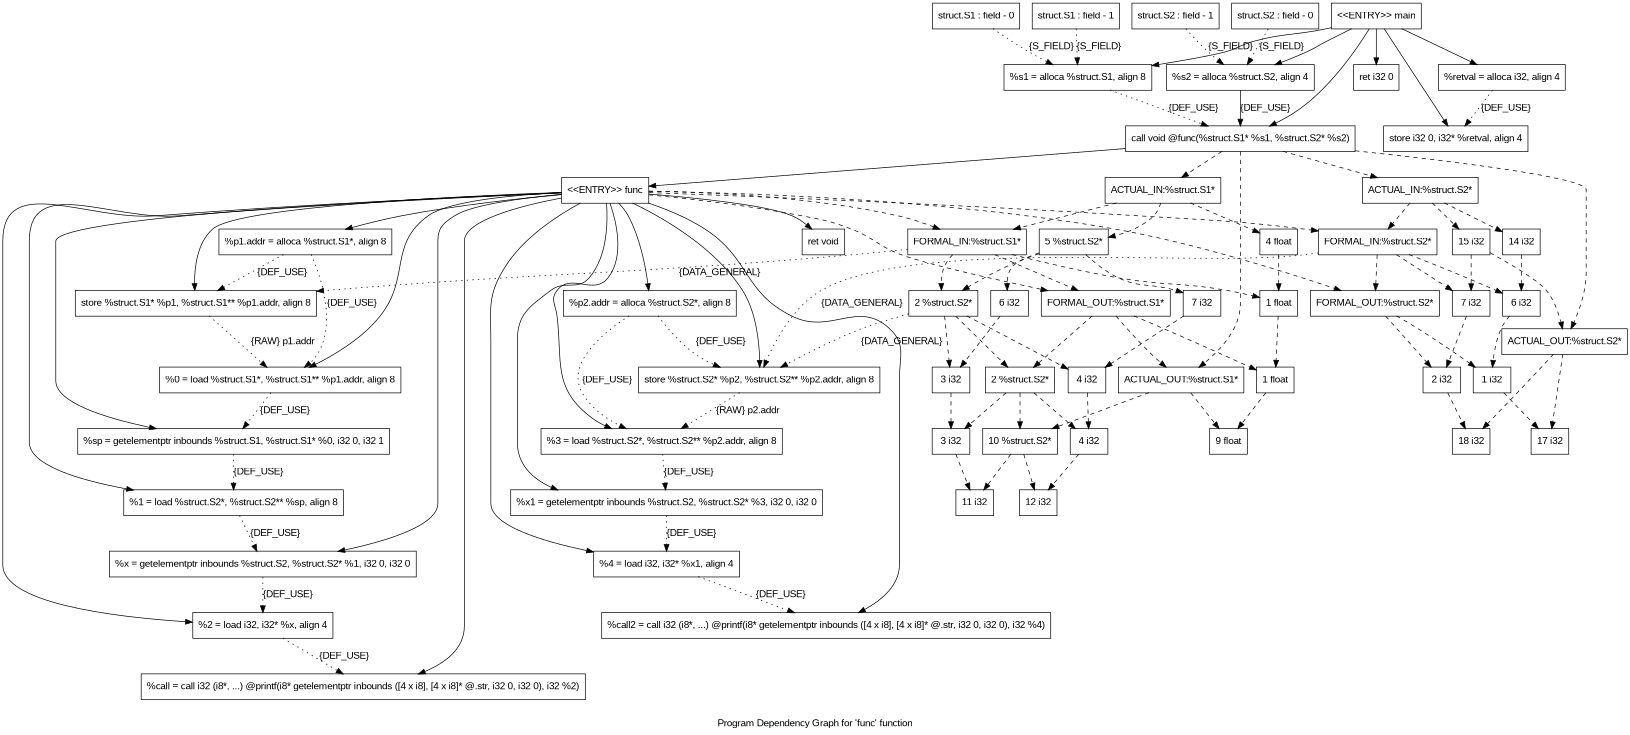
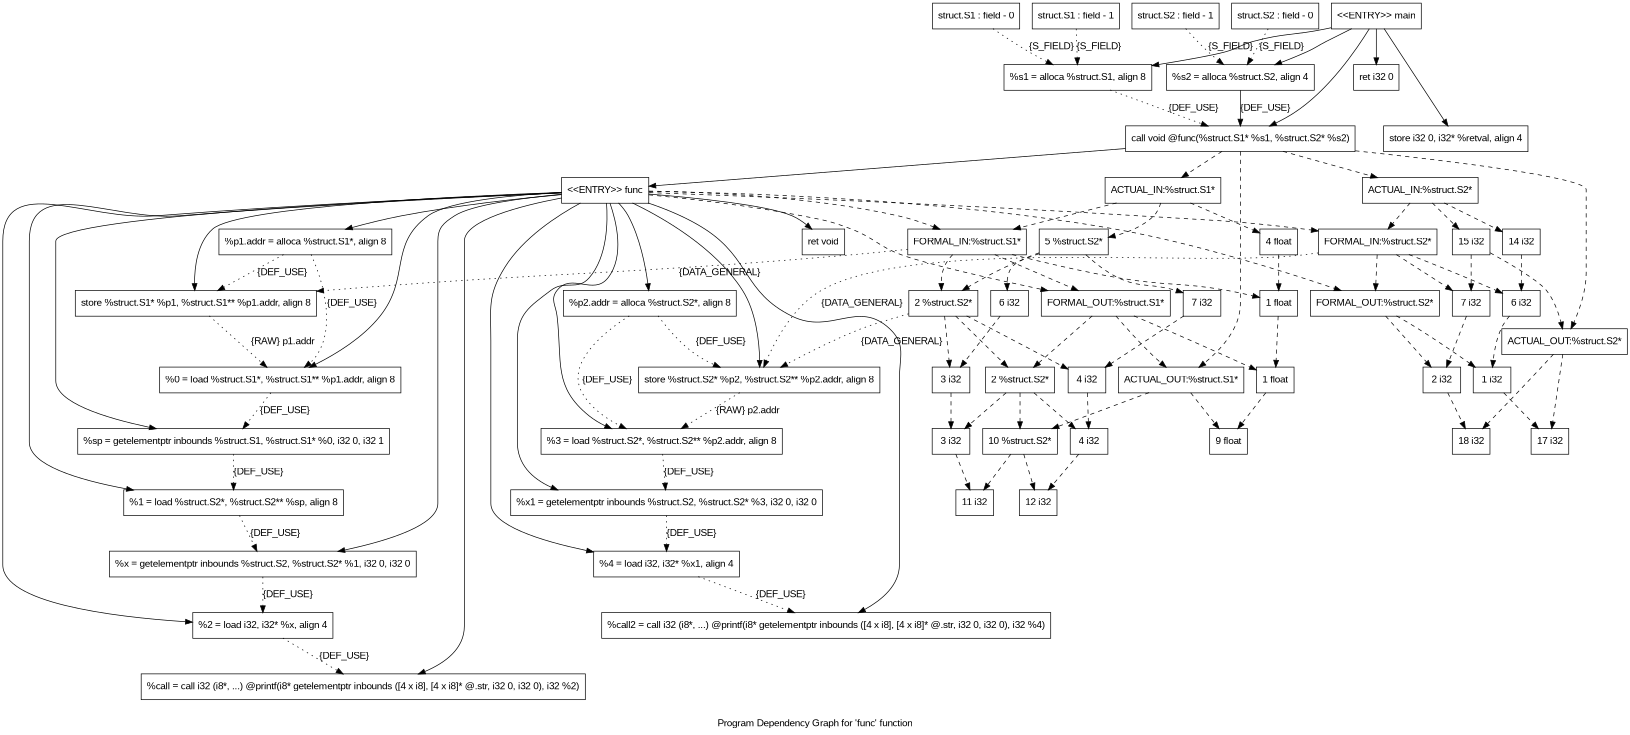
node "%retval = alloca i32, align 4": removed
